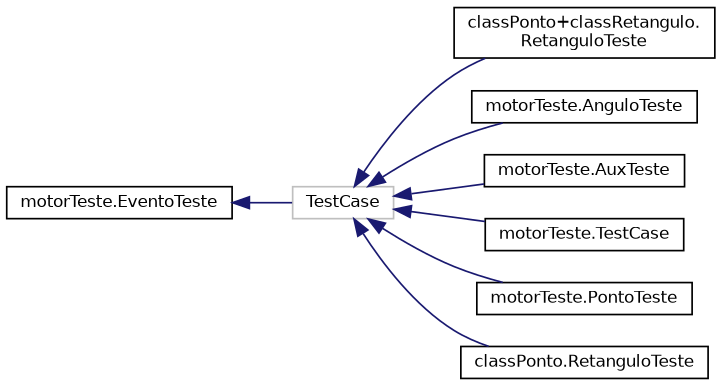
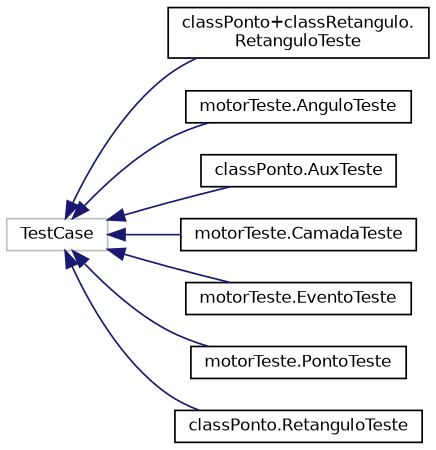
node "motorTeste.AuxTeste": label "motorTeste.AuxTeste" -> "classPonto.AuxTeste"
edge "TestCase" -> "motorTeste.EventoTeste": reversed
node "motorTeste.TestCase": label "motorTeste.TestCase" -> "motorTeste.CamadaTeste"
